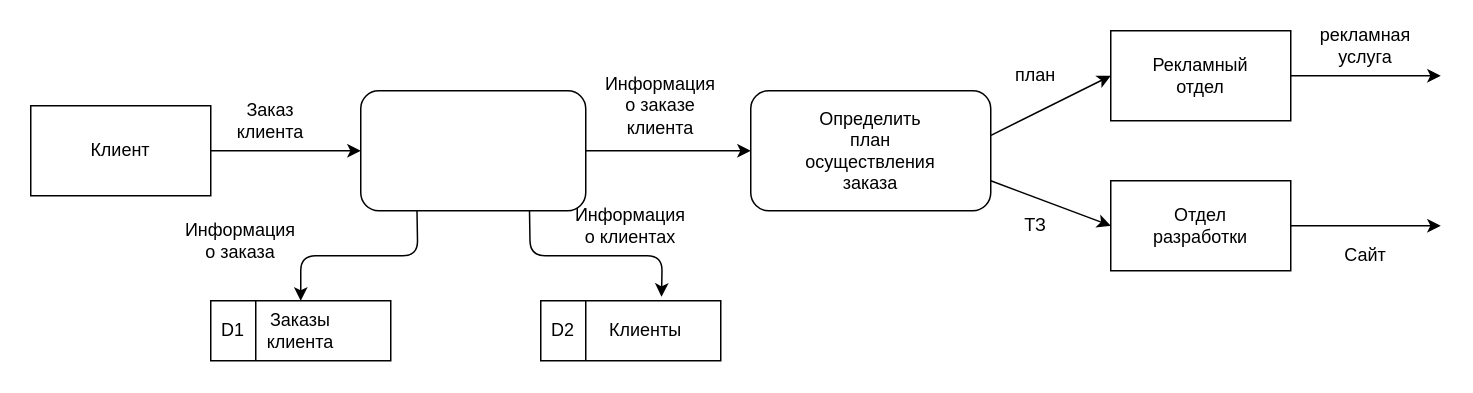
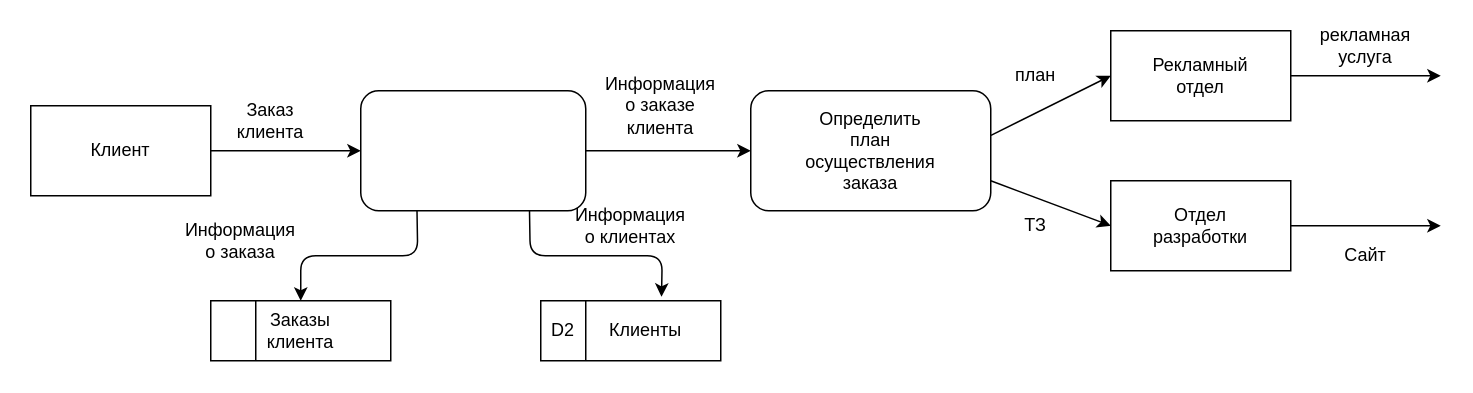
node "D1": removed
